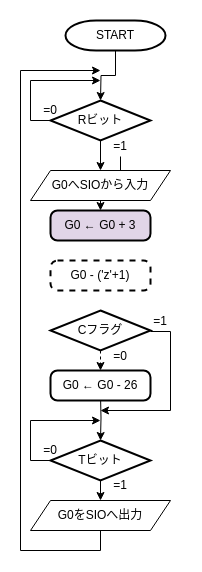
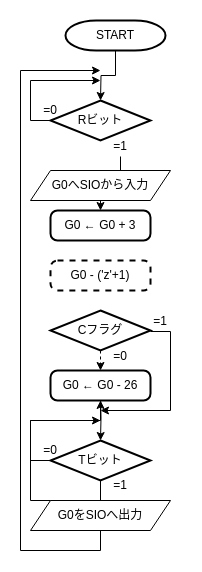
edge "Rビット" -> "G0へSIOから入力": removed
node "G0 ← G0 + 3": fillcolor #e1d5e7 -> #ffffff
edge "Tビット" -> "G0をSIOへ出力": now "Tビット" -> "G0 ← G0 - 26"
